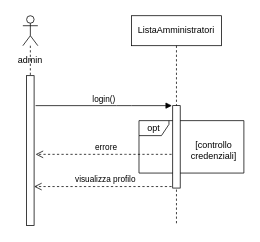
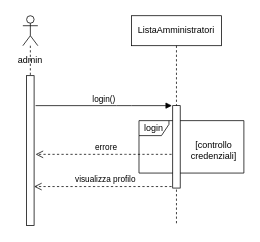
node "opt": label "opt" -> "login"
